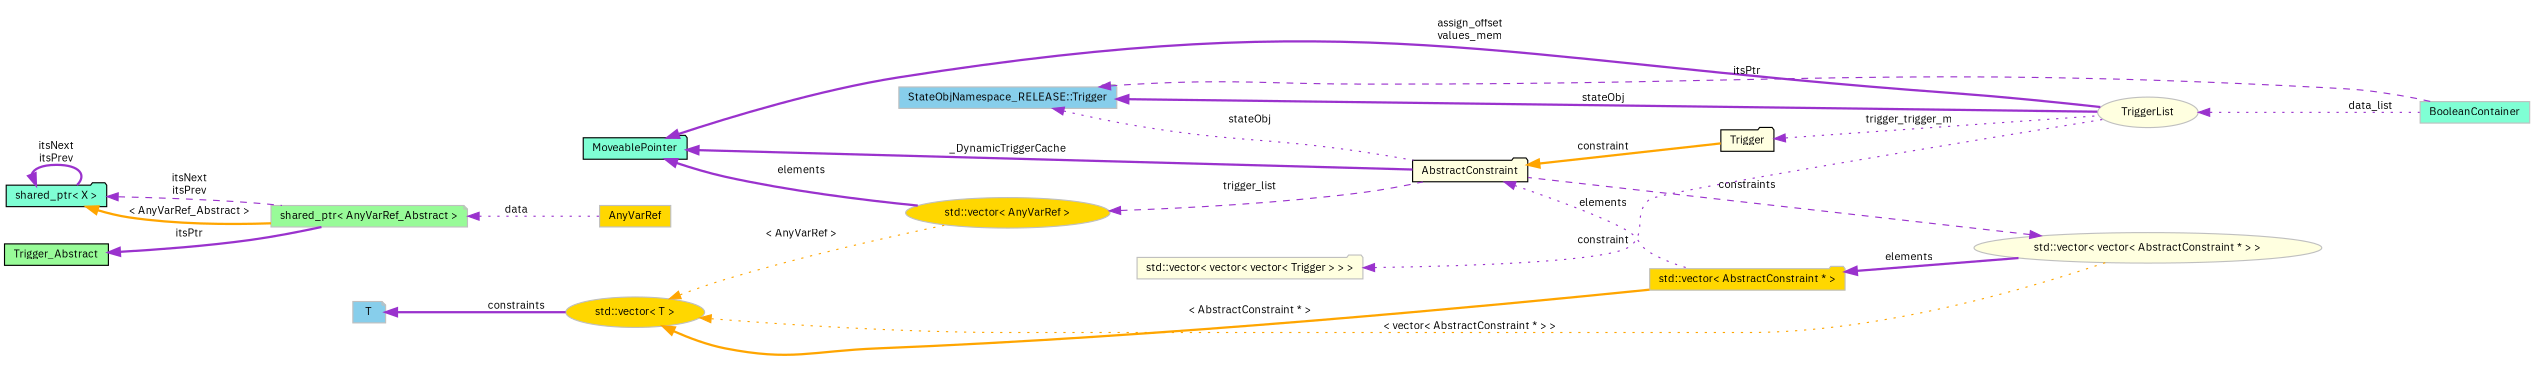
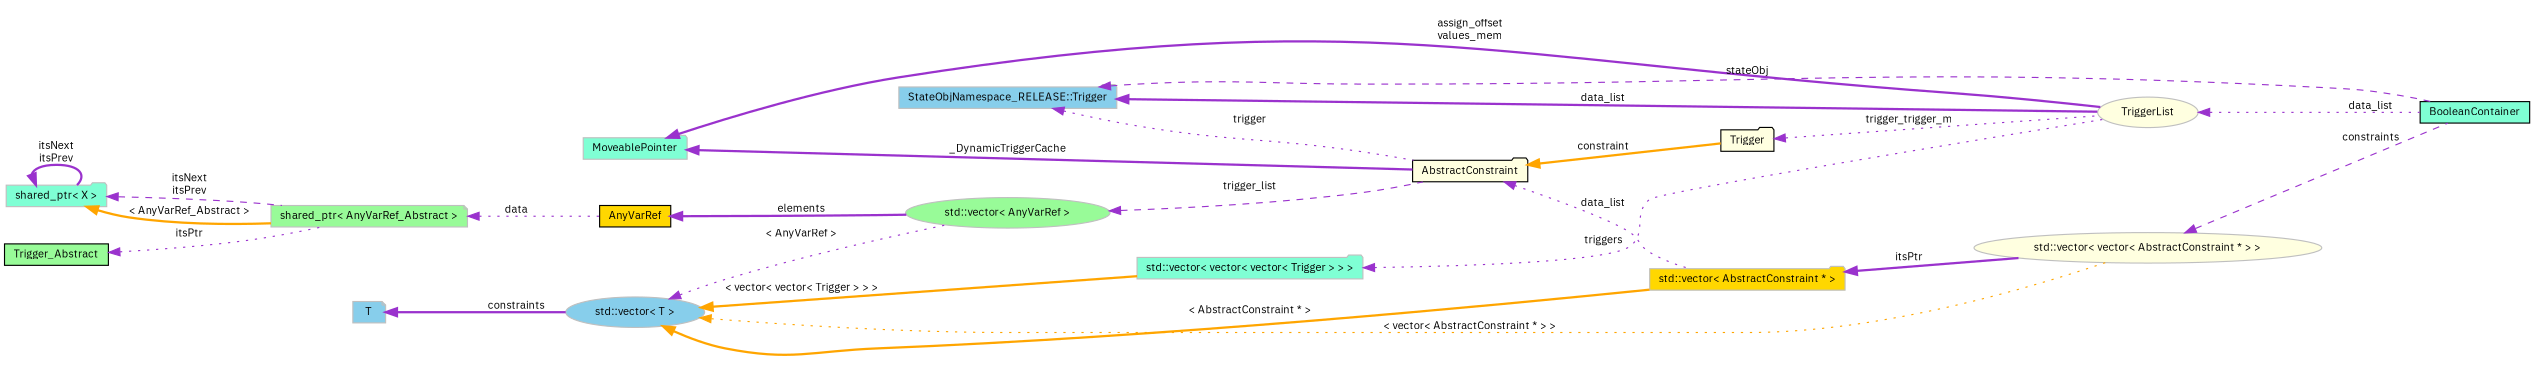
edge "BooleanContainer" -> "StateObjNamespace_RELEASE::Trigger": label "itsPtr" -> "stateObj"
edge "TriggerList" -> "StateObjNamespace_RELEASE::Trigger": label "stateObj" -> "data_list"
node "BooleanContainer": color grey75 -> black
edge "AbstractConstraint" -> "StateObjNamespace_RELEASE::Trigger": label "stateObj" -> "trigger"
node "MoveablePointer": color black -> grey75
edge "std::vector< AnyVarRef >" -> "MoveablePointer": now "std::vector< AnyVarRef >" -> "AnyVarRef"
node "shared_ptr< X >": color black -> grey75
edge "std::vector< AbstractConstraint * >" -> "AbstractConstraint": label "elements" -> "data_list"
edge "AbstractConstraint" -> "std::vector< vector< AbstractConstraint * > >": now "BooleanContainer" -> "std::vector< vector< AbstractConstraint * > >"
node "std::vector< AnyVarRef >": fillcolor gold -> palegreen
node "AnyVarRef": color grey75 -> black
edge "TriggerList" -> "std::vector< vector< vector< Trigger > > >": label "constraint" -> "triggers"
edge "shared_ptr< AnyVarRef_Abstract >" -> "Trigger_Abstract": style bold -> dotted
edge "std::vector< AnyVarRef >" -> "std::vector< T >": color orange -> darkorchid3
edge "std::vector< vector< AbstractConstraint * > >" -> "std::vector< AbstractConstraint * >": label "elements" -> "itsPtr"
node "std::vector< vector< vector< Trigger > > >": fillcolor lightyellow -> aquamarine
edge "std::vector< vector< vector< Trigger > > >" -> "std::vector< T >": added, label "< vector< vector< Trigger > > >"
node "std::vector< T >": fillcolor gold -> skyblue
